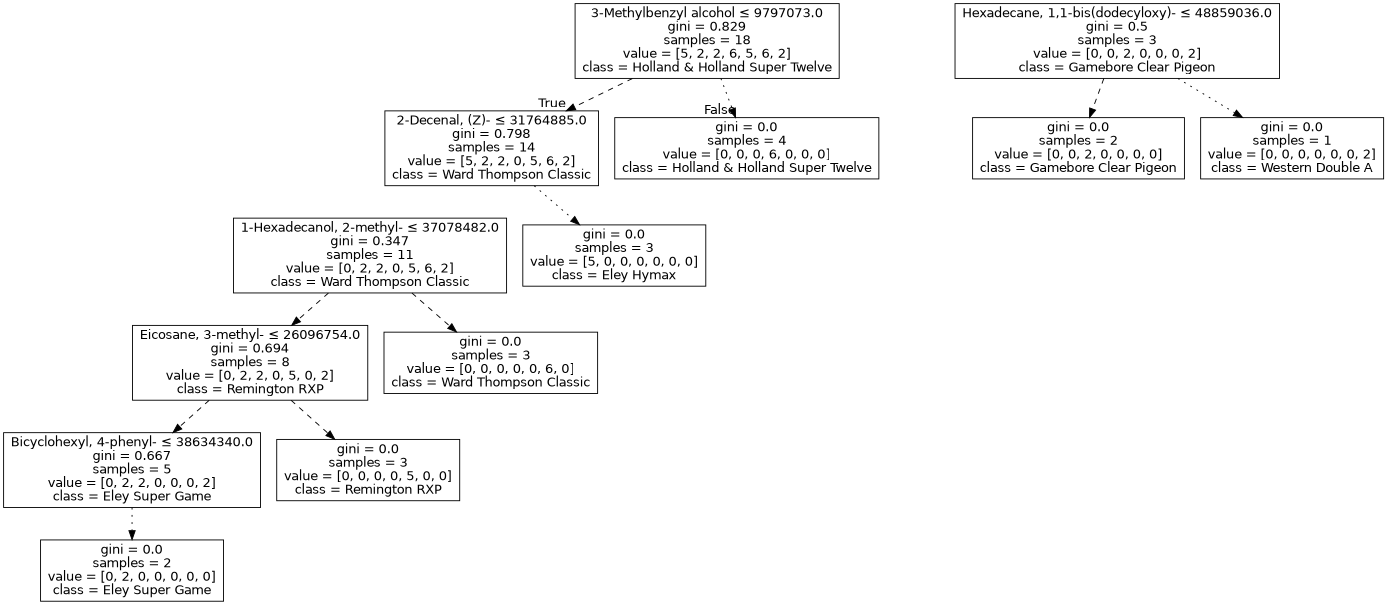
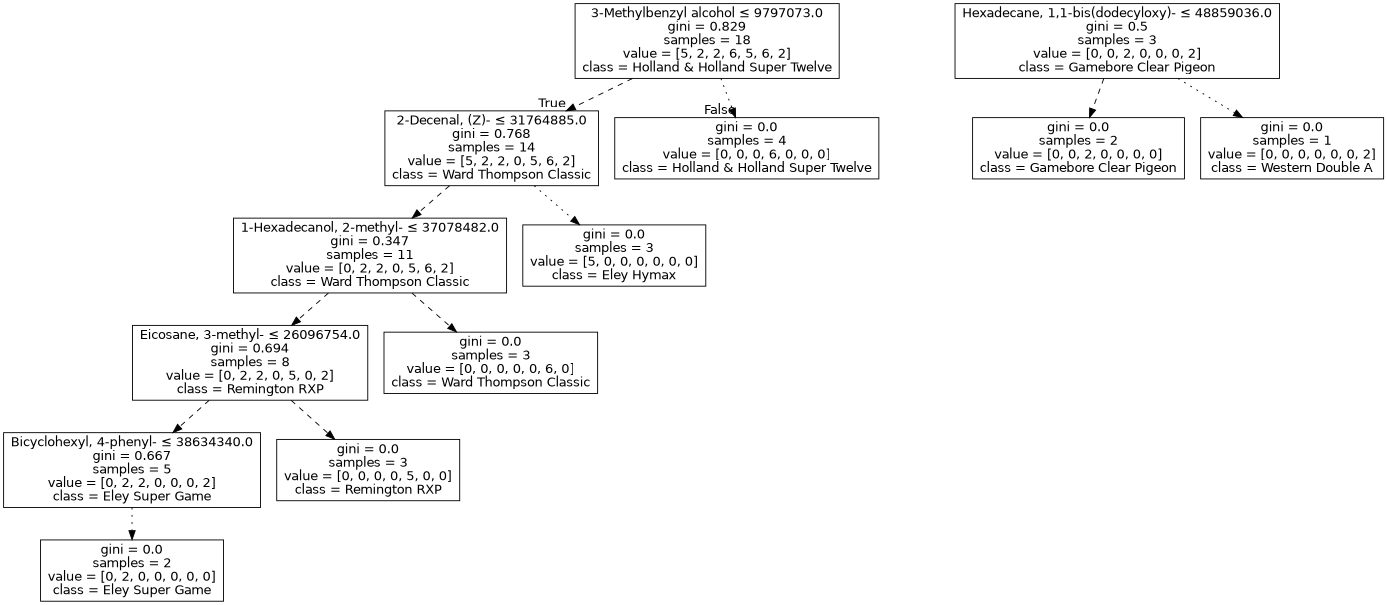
node "2-Decenal, (Z)- ≤ 31764885.0": text "gini = 0.798" -> "gini = 0.768"
edge "2-Decenal, (Z)- ≤ 31764885.0" -> "1-Hexadecanol, 2-methyl- ≤ 37078482.0": added
